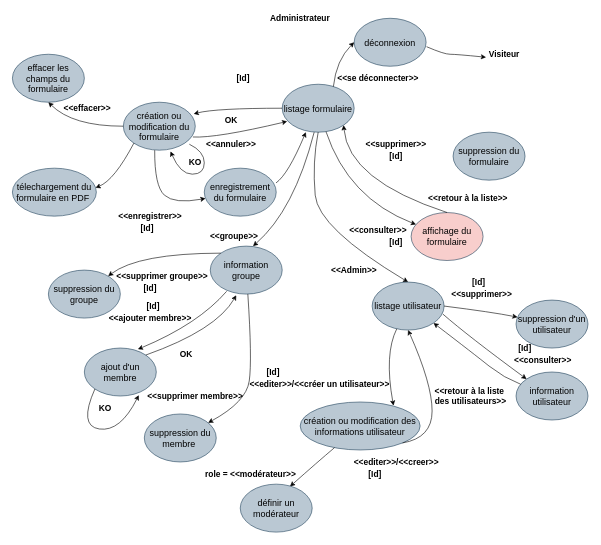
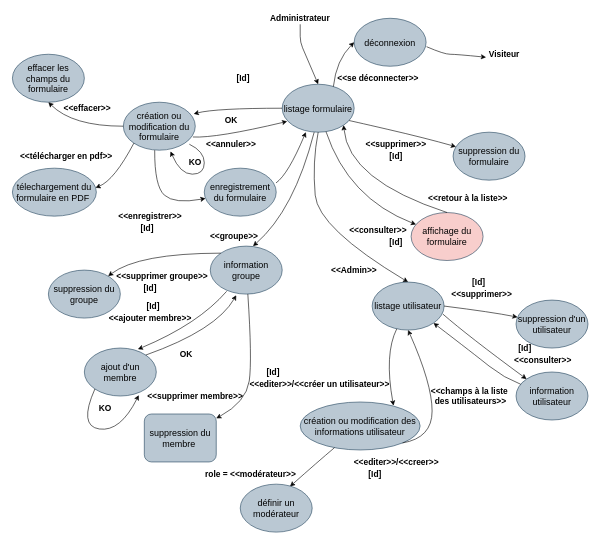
edge "Administrateur" -> "listage formulaire": added
edge "listage formulaire" -> "suppression du formulaire": added
node "<<télécharger en pdf>>": added
node "<<retour à la liste des utilisateurs>>": label "<<retour à la liste des utilisateurs>>" -> "<<champs à la liste des utilisateurs>>"
node "suppression du membre": shape ellipse -> rounded rectangle
